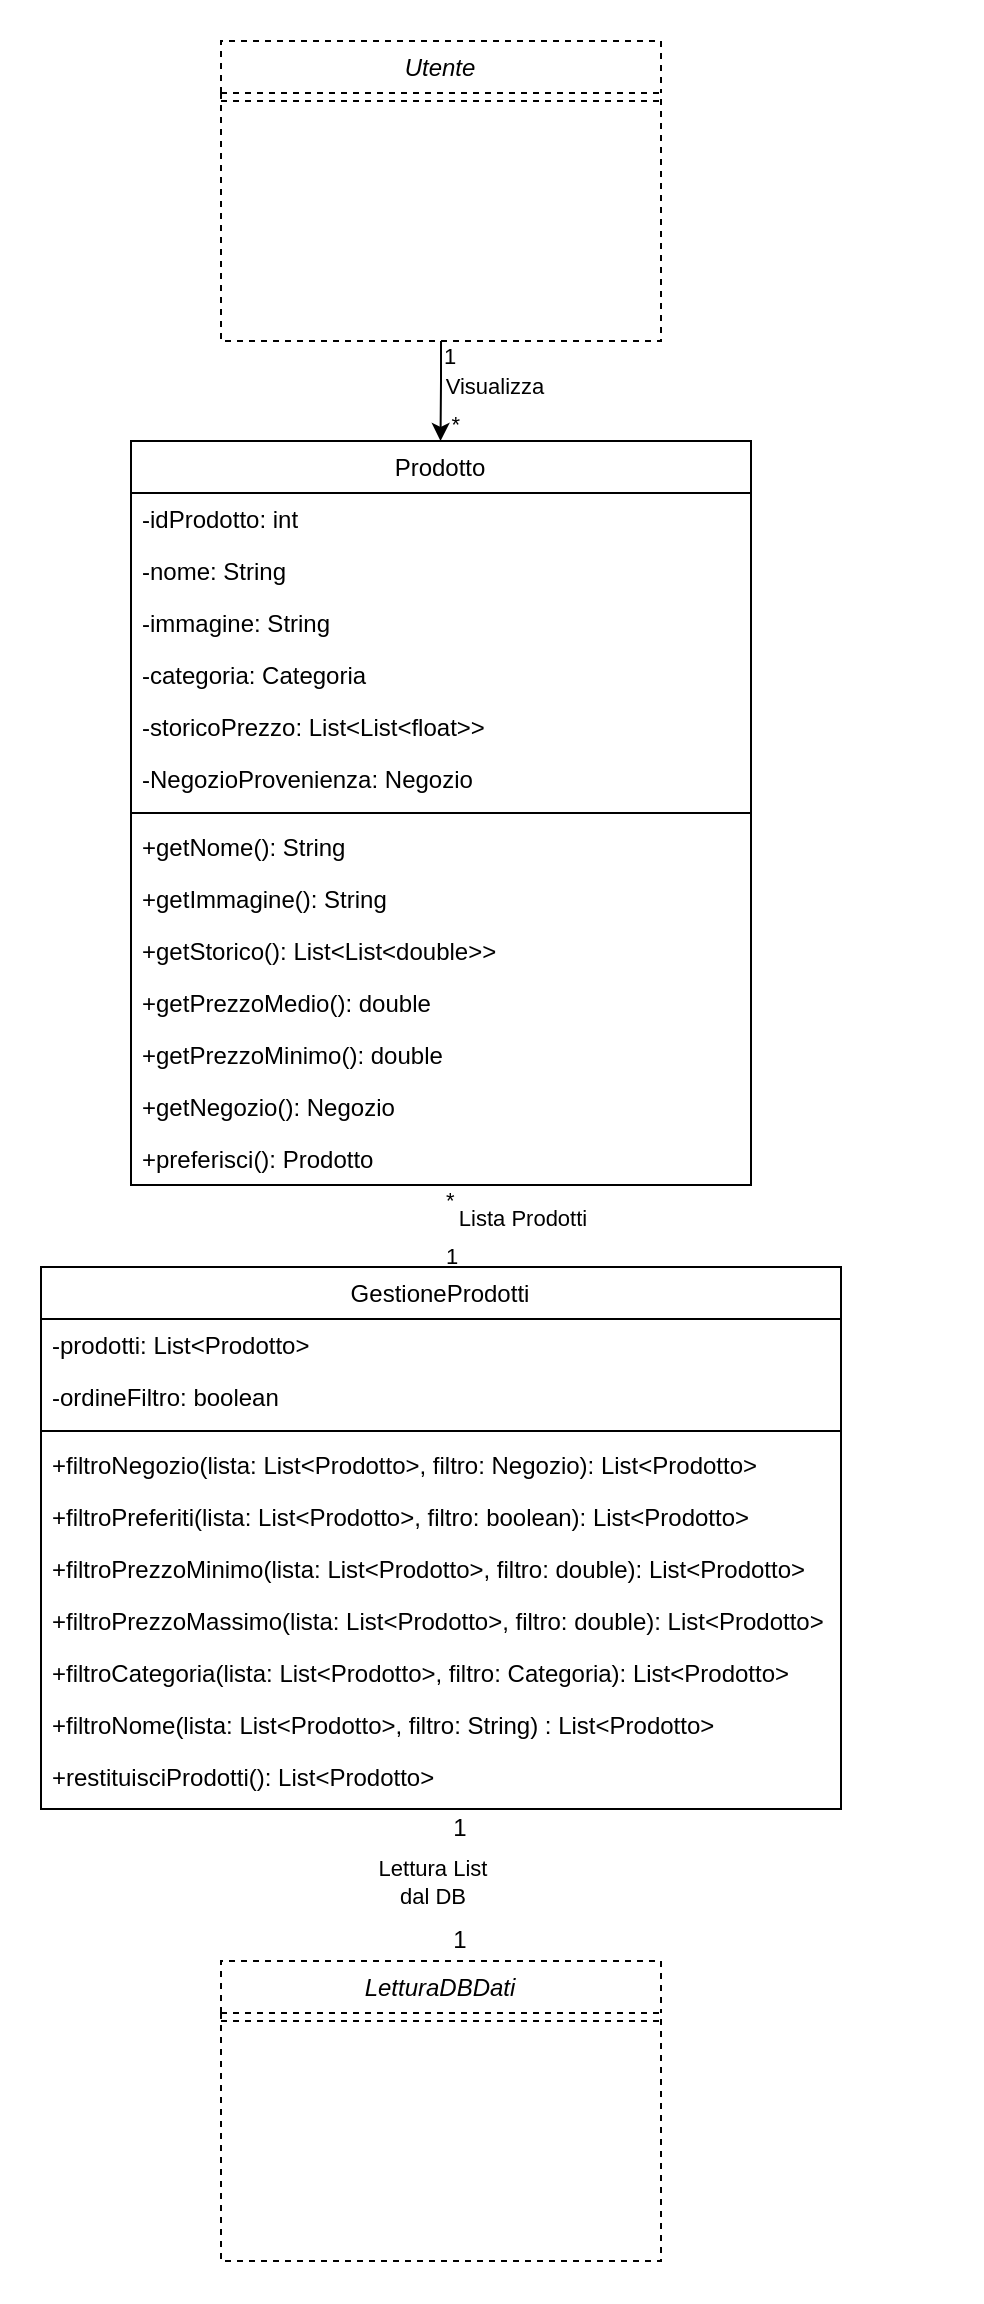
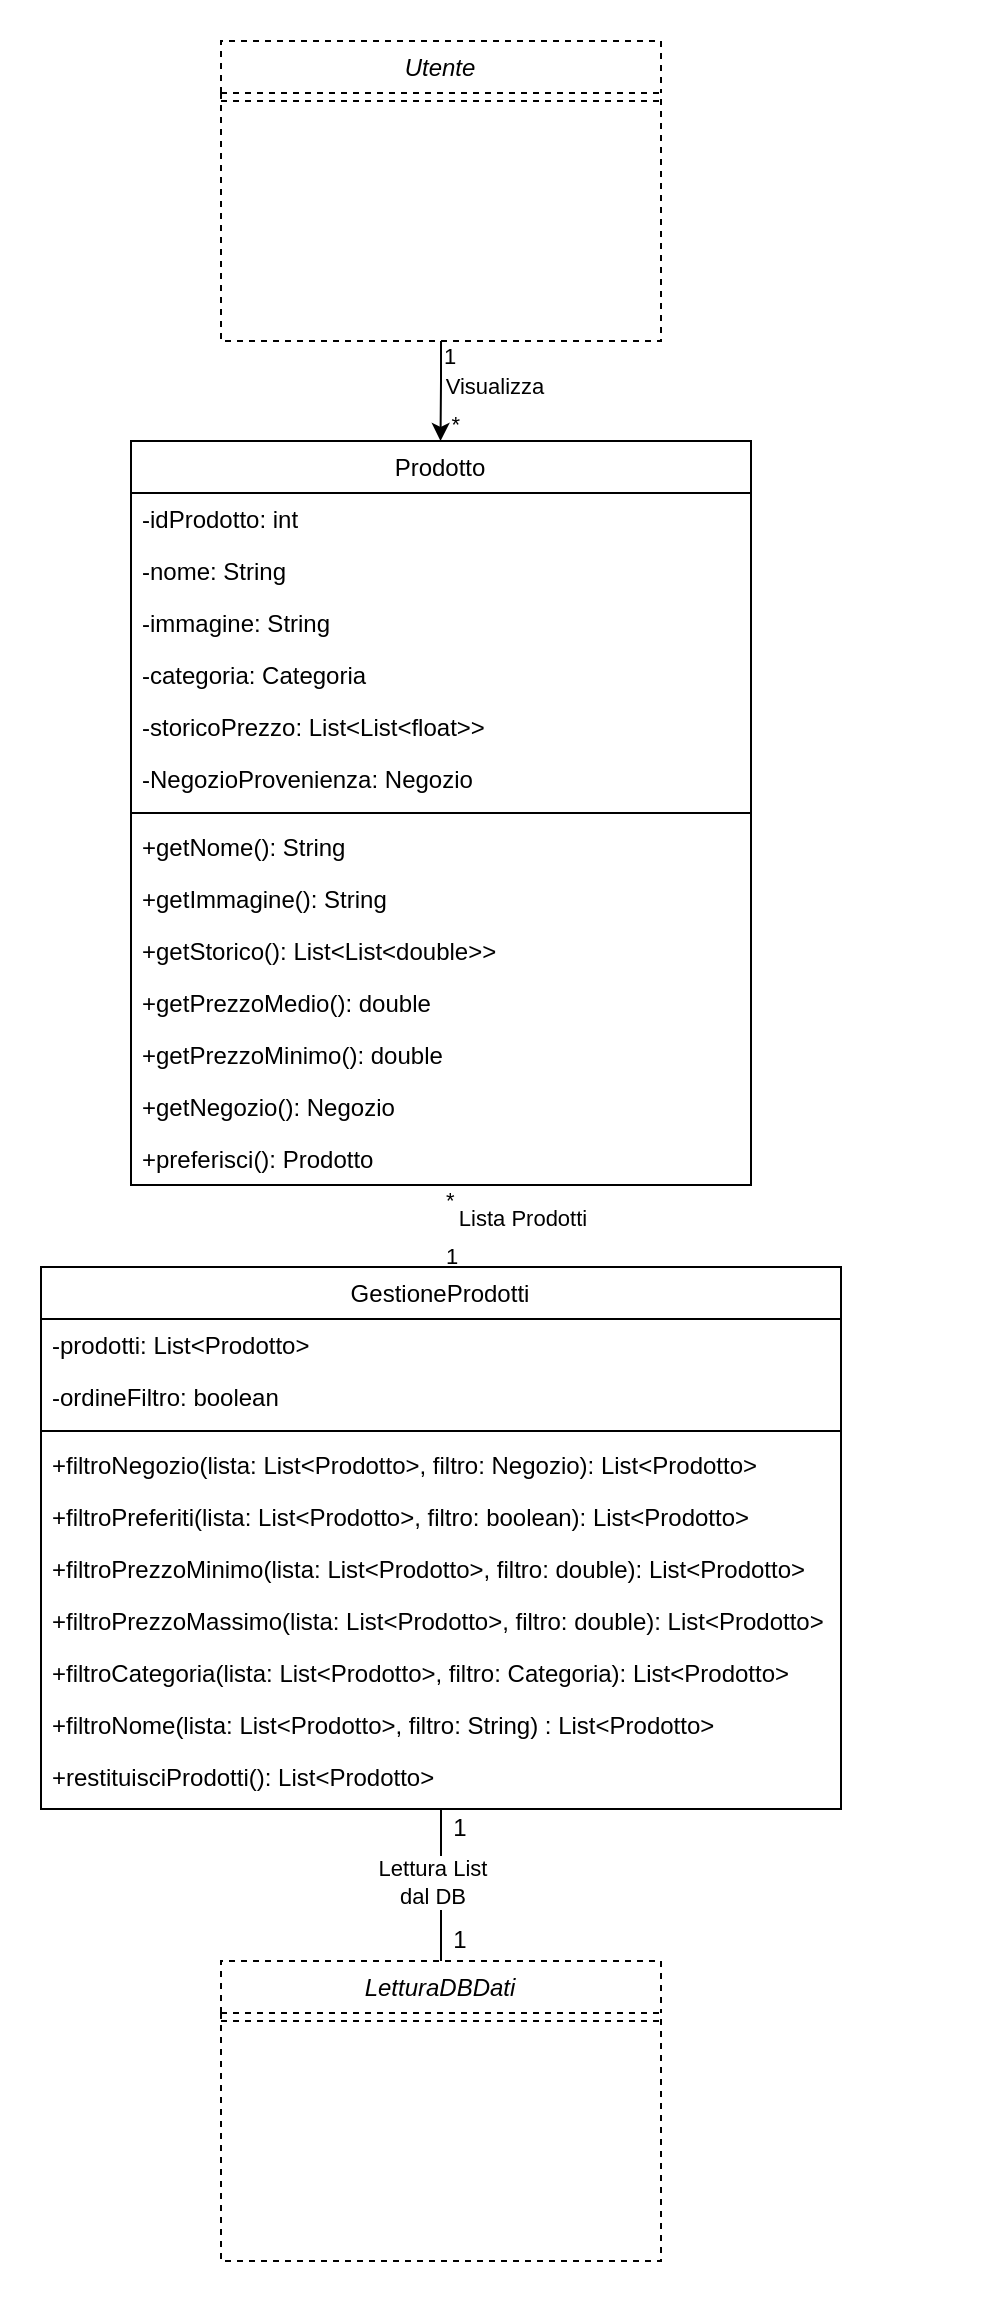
edge "GestioneProdotti" -- "LetturaDBDati": added
